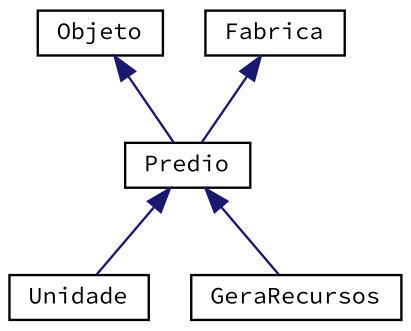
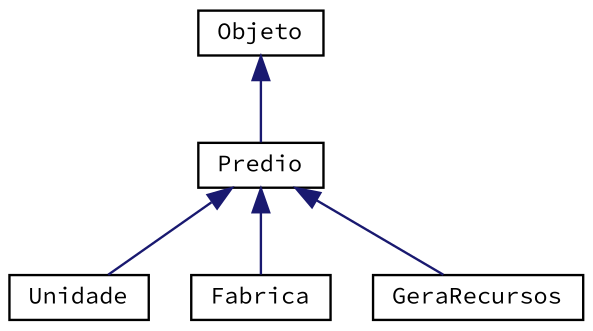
edge "Predio" -> "Fabrica": reversed
